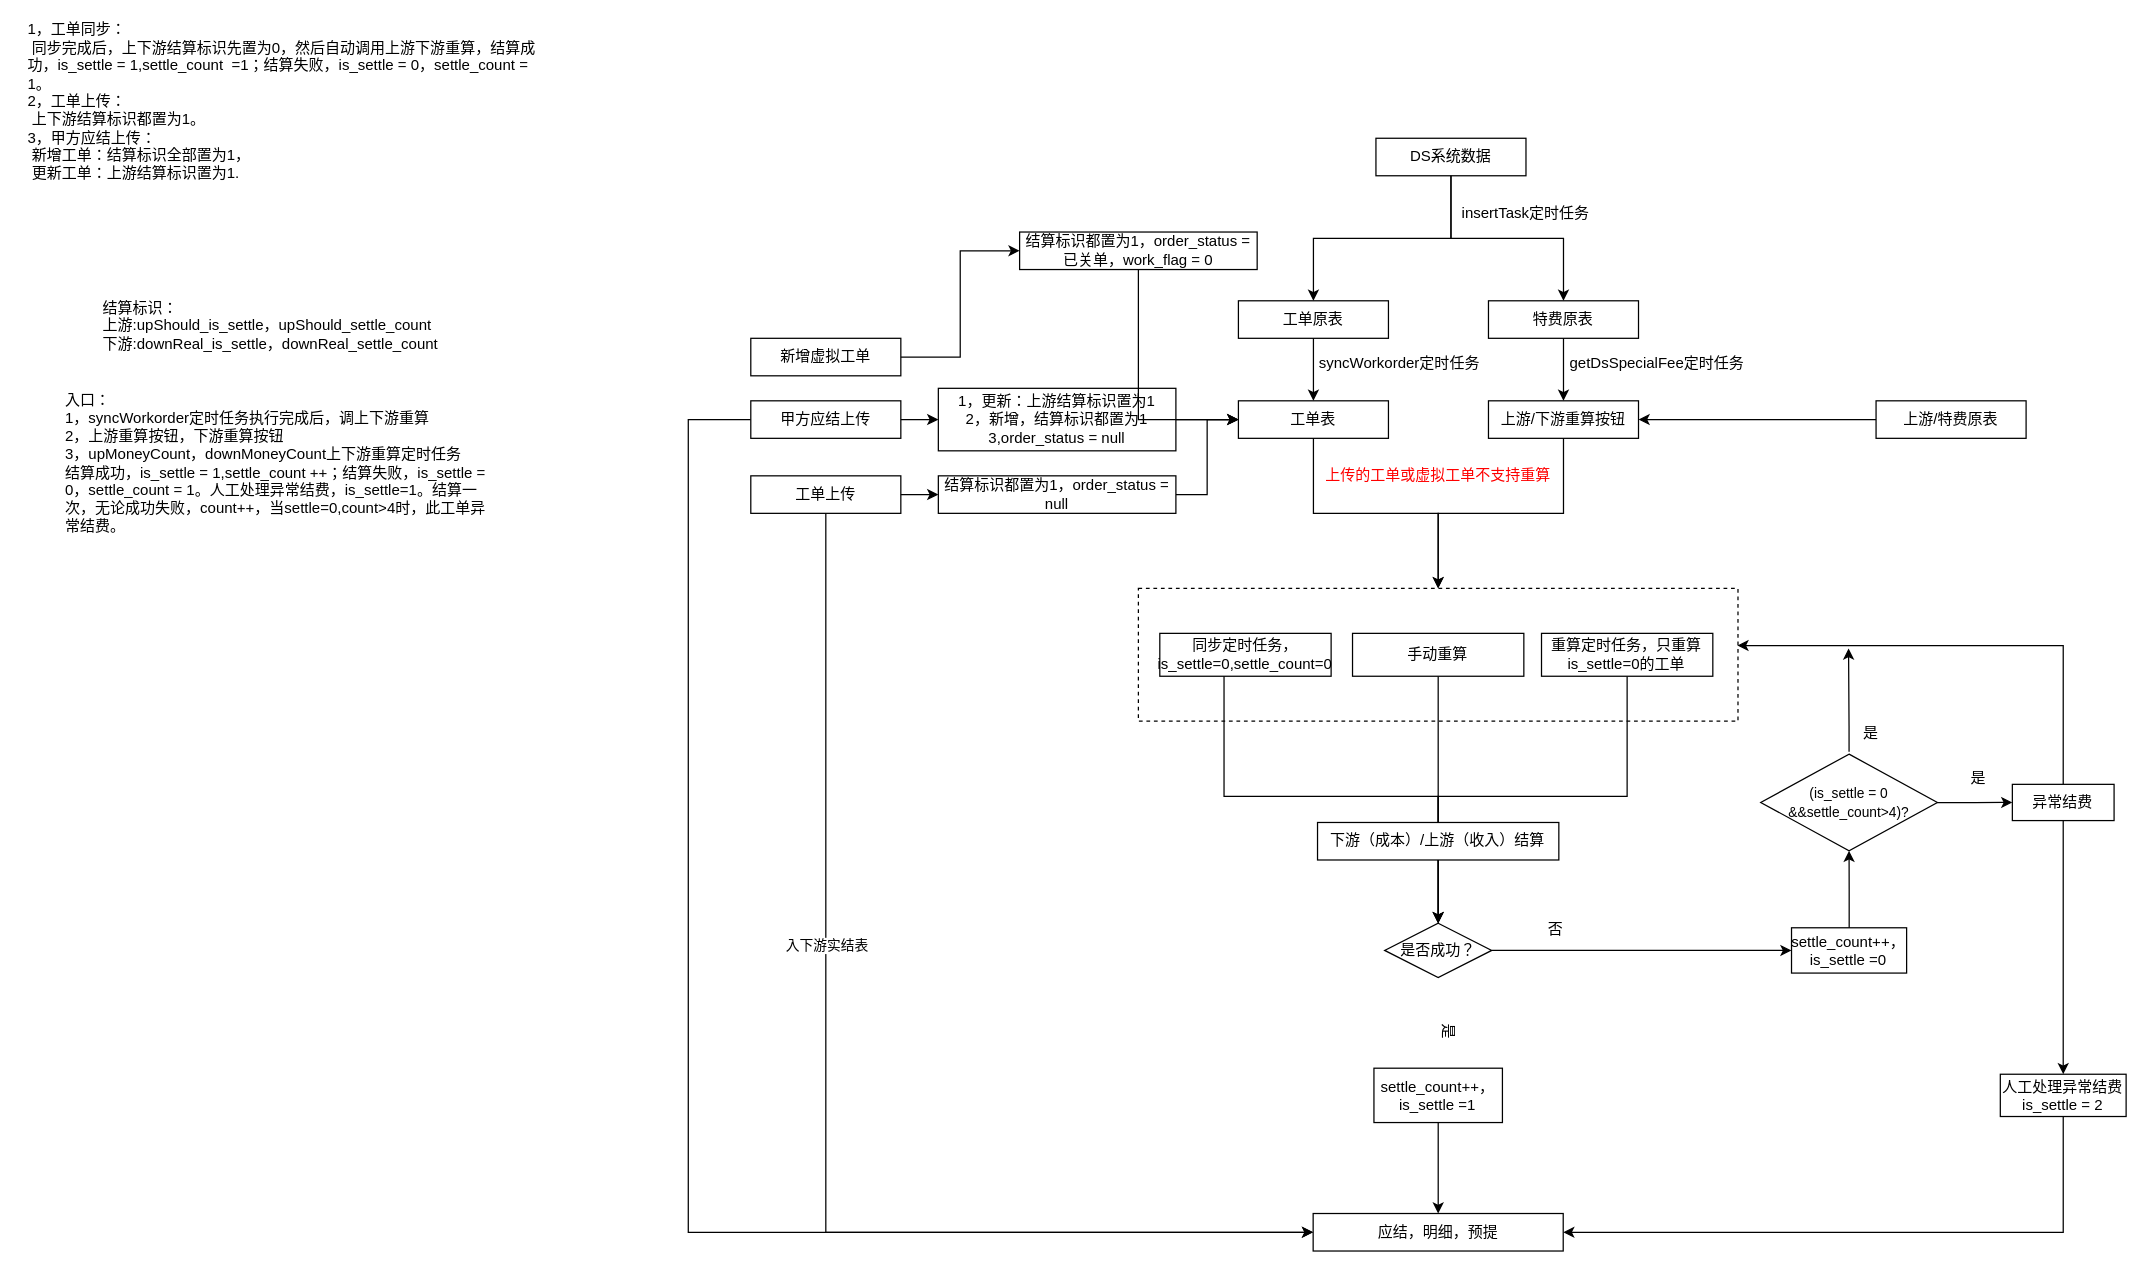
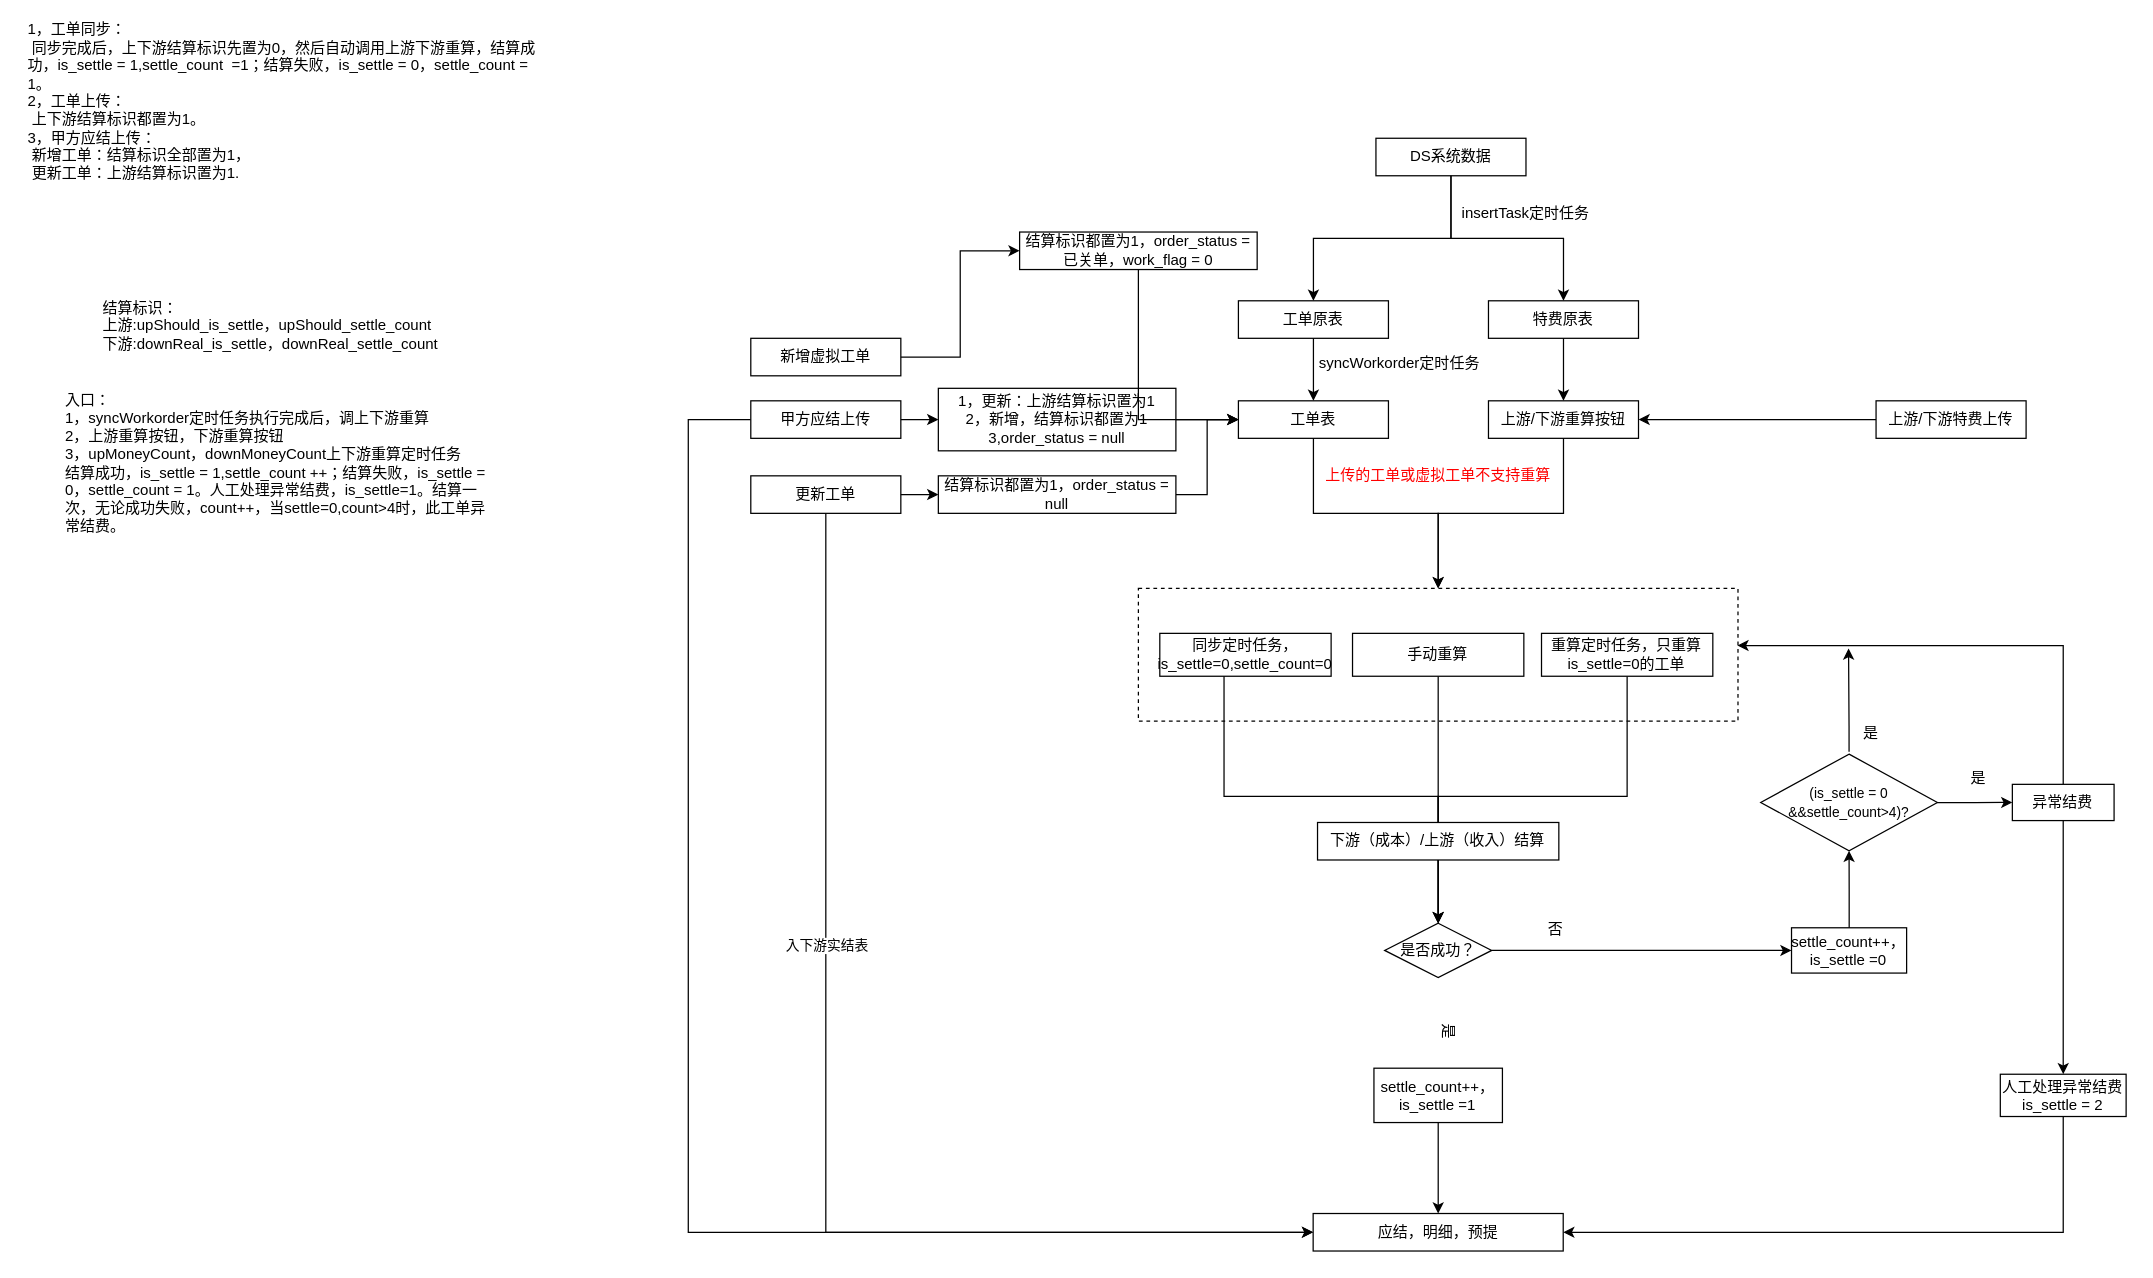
node "getDsSpecialFee定时任务": removed
node "上游/特费原表": label "上游/特费原表" -> "上游/下游特费上传"
node "工单上传": label "工单上传" -> "更新工单"
